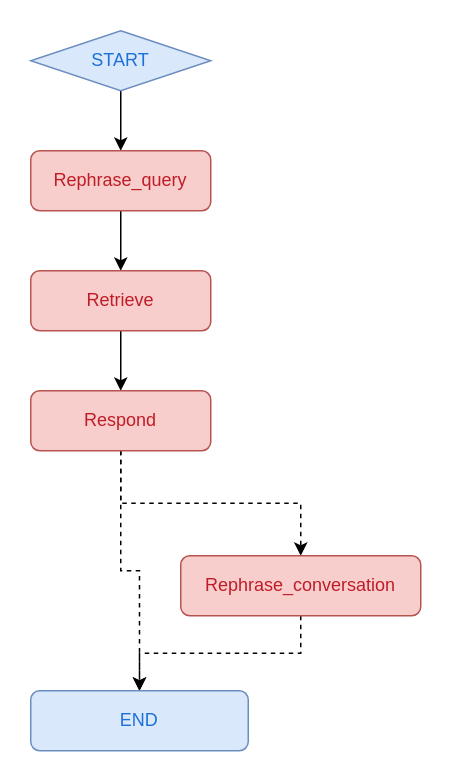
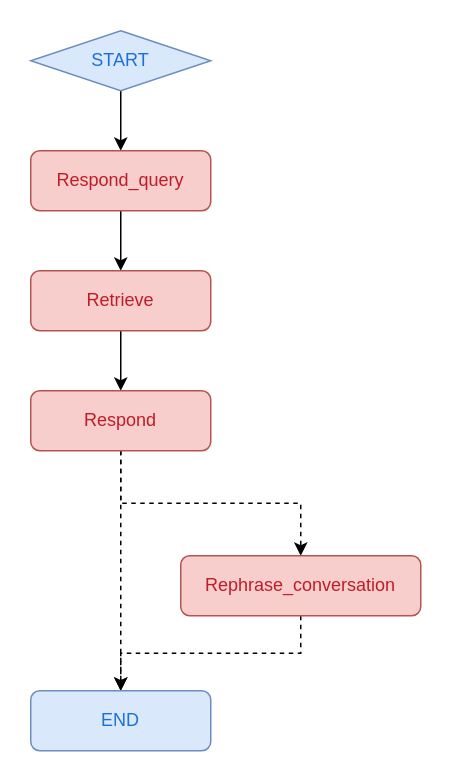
node "Rephrase_query": label "Rephrase_query" -> "Respond_query"
node "END": size 218x60 -> 180x60
